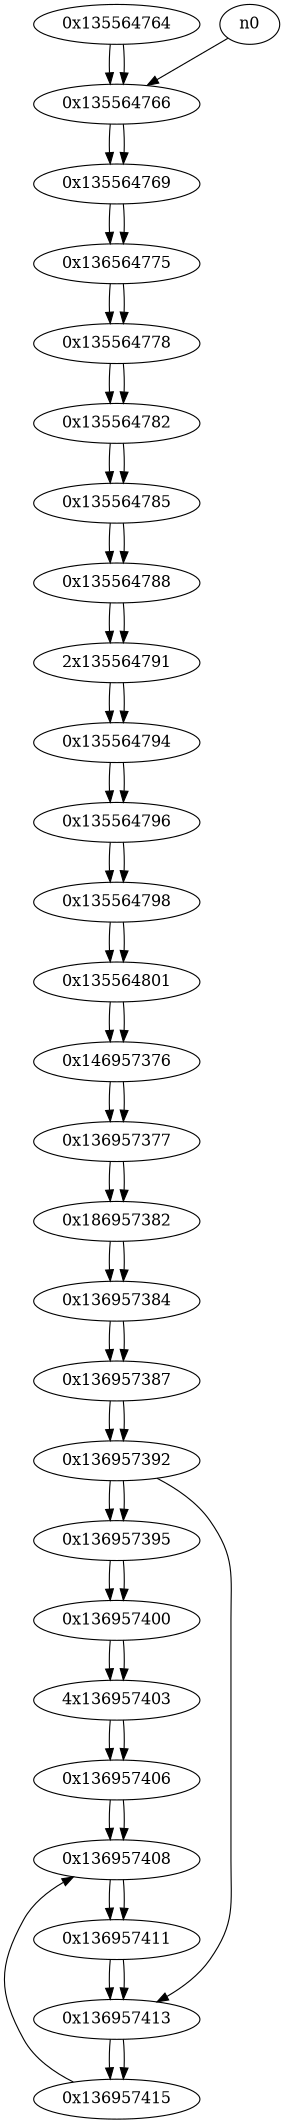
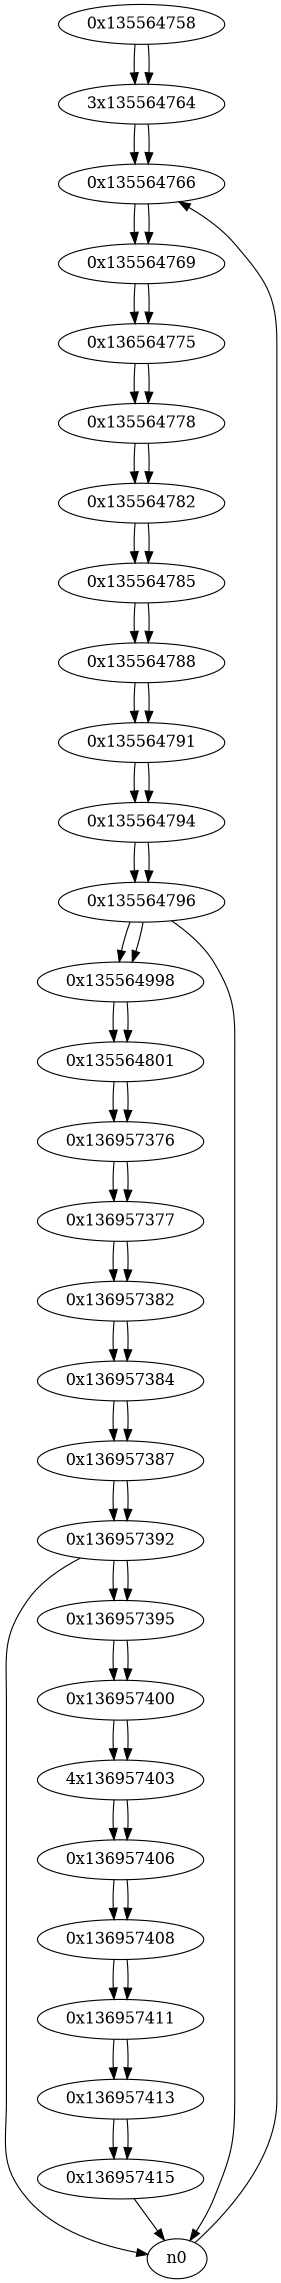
node "0x135564764": label "0x135564764" -> "3x135564764"
node "0x135564758": added
node "2x135564791": label "2x135564791" -> "0x135564791"
node "0x135564798": label "0x135564798" -> "0x135564998"
node "0x146957376": label "0x146957376" -> "0x136957376"
node "0x186957382": label "0x186957382" -> "0x136957382"
edge "0x135564796" -> "n0": added
edge "0x136957392" -> "0x136957413": now "0x136957392" -> "n0"
edge "0x136957415" -> "0x136957408": now "0x136957415" -> "n0"
